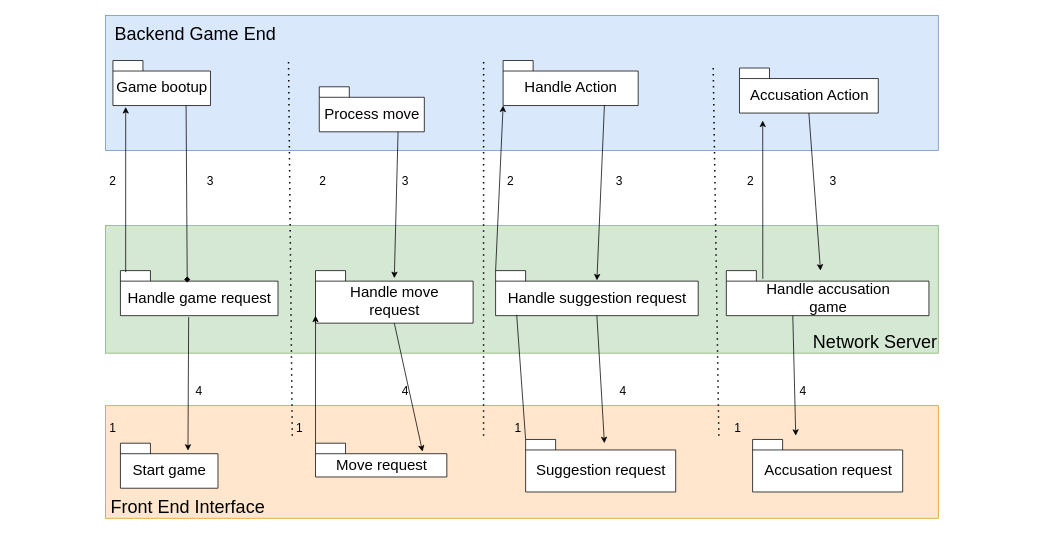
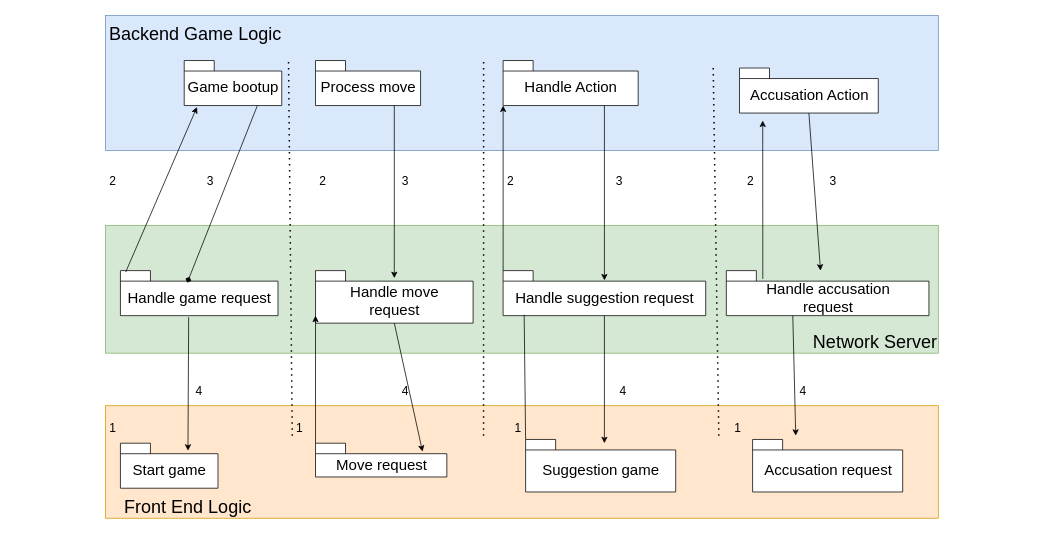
node "Backend Game End": label "Backend Game End" -> "Backend Game Logic"
node "Game bootup": moved (162, 83) -> (233, 83)
node "Process move": moved (372, 109) -> (368, 83)
node "Handle suggestion request": moved (597, 293) -> (604, 293)
node "Handle accusation game": label "Handle accusation game" -> "Handle accusation request"
node "Suggestion request": label "Suggestion request" -> "Suggestion game"
node "Front End Interface": label "Front End Interface" -> "Front End Logic"
